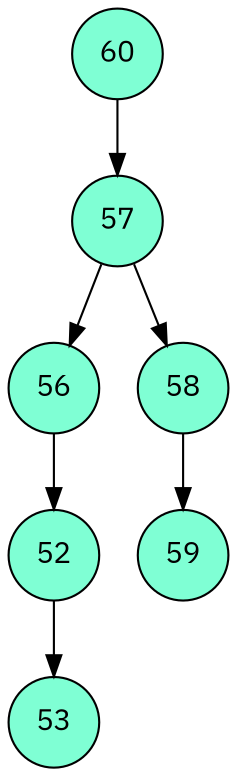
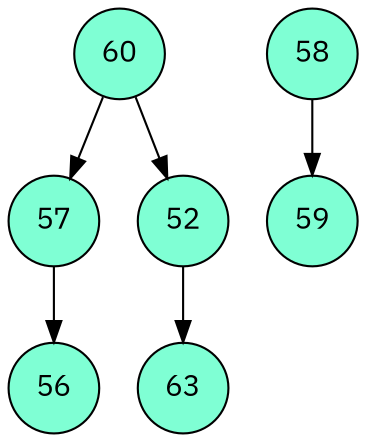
edge "57" -> "58": removed
edge "56" -> "52": now "60" -> "52"
node "53": label "53" -> "63"
